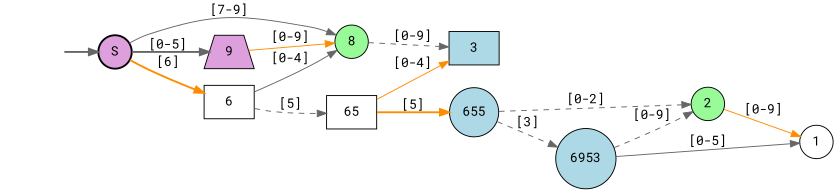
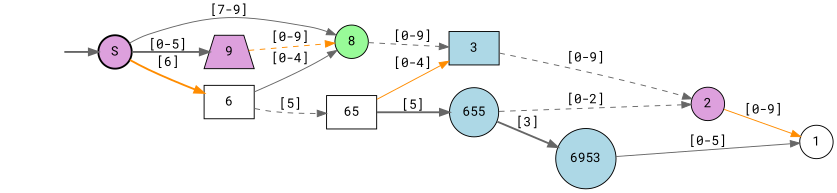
edge "9" -> "8": style solid -> dashed
node "2": fillcolor palegreen -> plum
edge "65" -> "655": color darkorange -> gray40
edge "655" -> "6953": style dashed -> bold
edge "6953" -> "2": now "3" -> "2"
